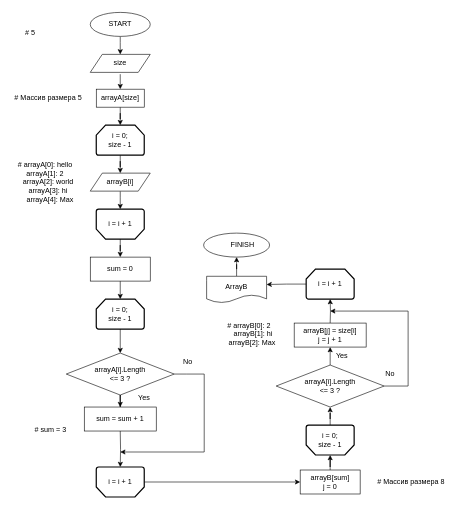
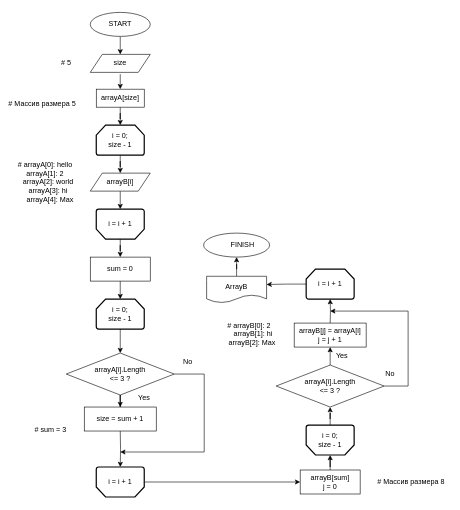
node "# 5": moved (30, 33) -> (66, 63)
node "# Массив размера 5": moved (48, 98) -> (42, 104)
node "arrayB[j] = size[i] j = j + 1": label "arrayB[j] = size[i] j = j + 1" -> "arrayB[j] = arrayA[i] j = j + 1"
node "sum = sum + 1": label "sum = sum + 1" -> "size = sum + 1"
